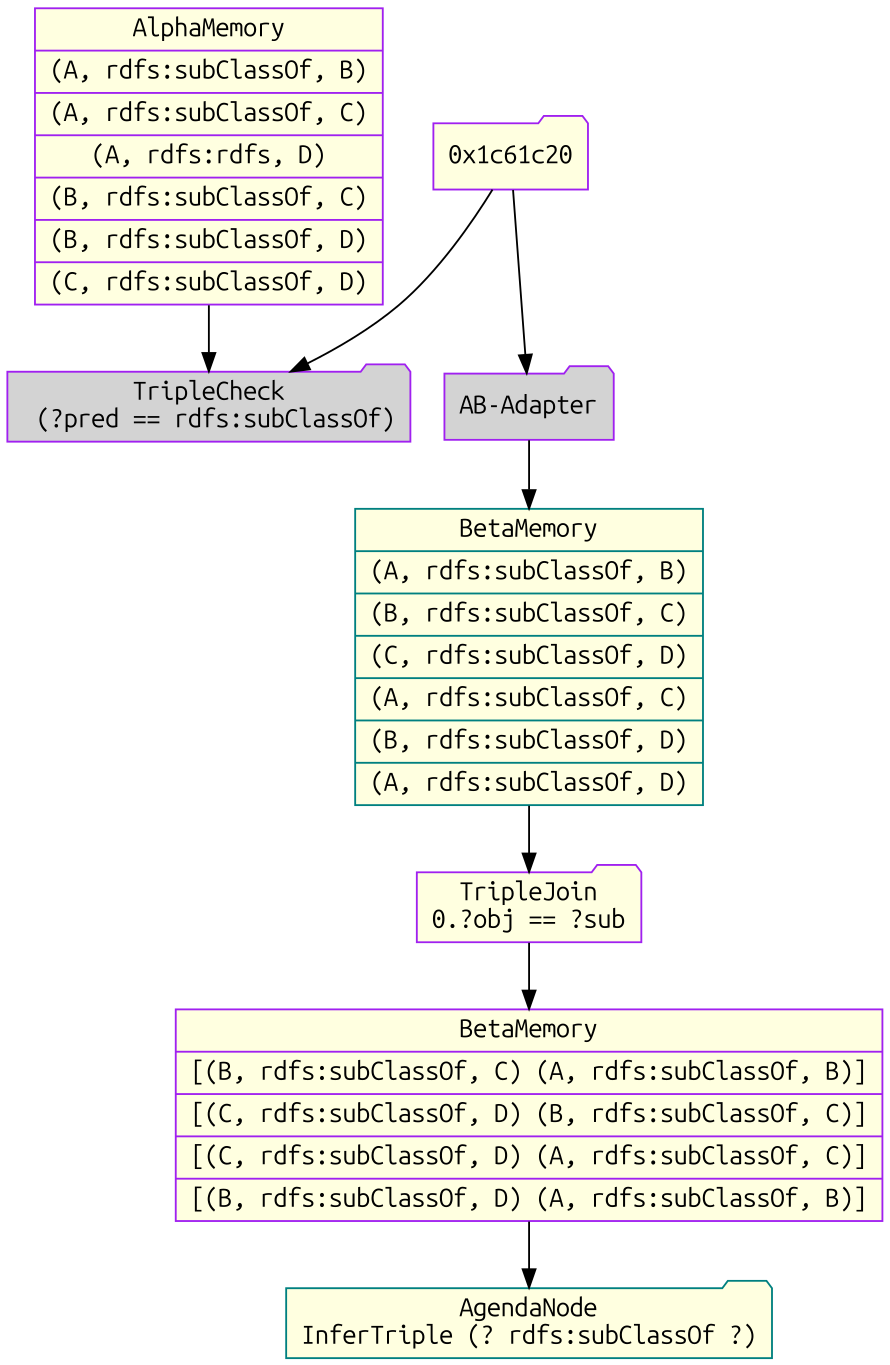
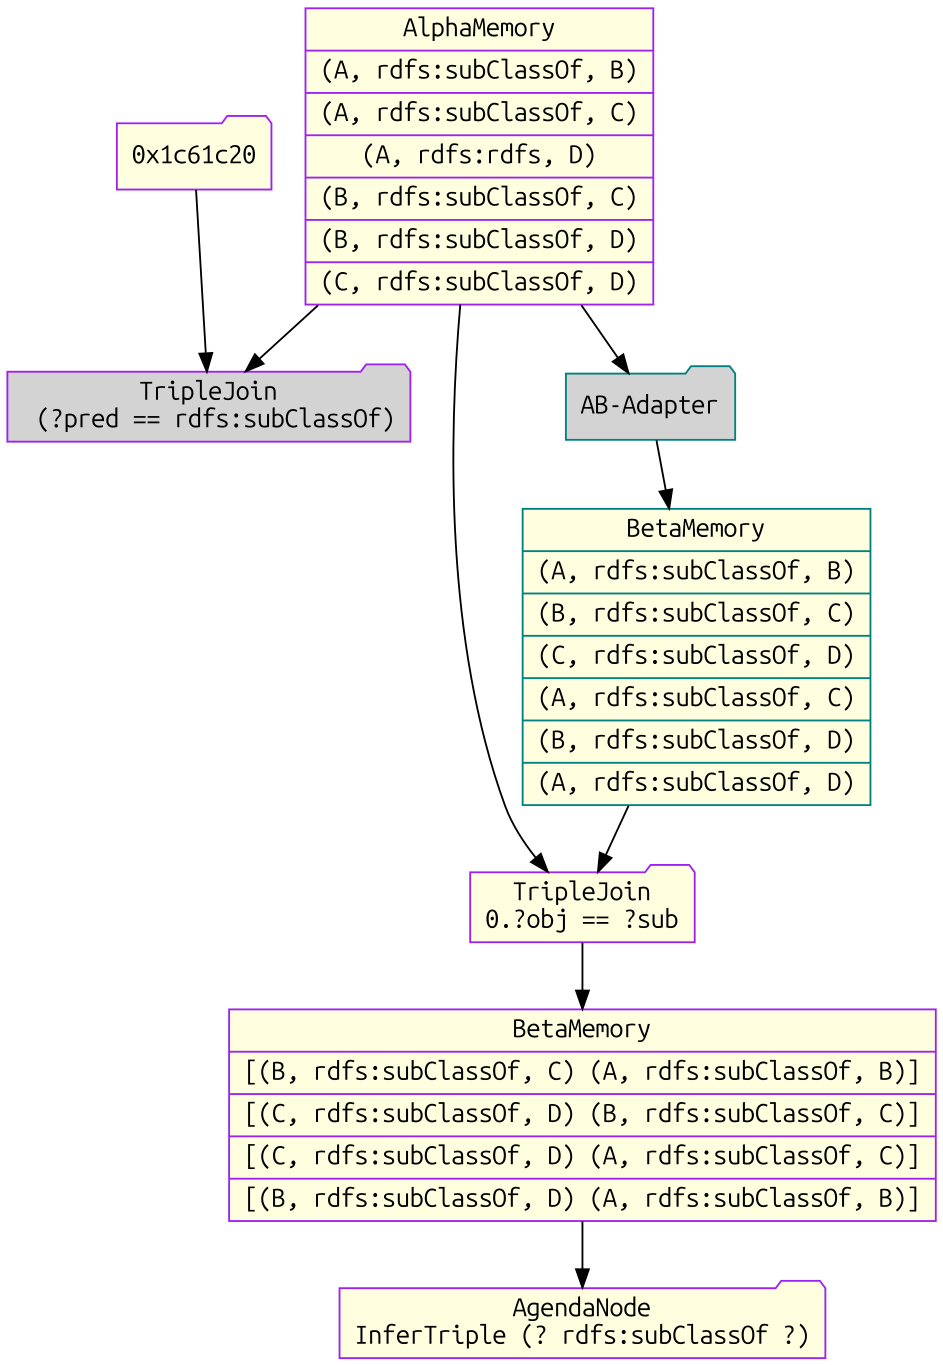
edge "0x1c61c20" -> "AB-Adapter": now "AlphaMemory" -> "AB-Adapter"
node "TripleCheck (?pred == rdfs:subClassOf)": label "TripleCheck (?pred == rdfs:subClassOf)" -> "TripleJoin (?pred == rdfs:subClassOf)"
node "AB-Adapter": color purple -> teal
edge "AlphaMemory" -> "TripleJoin 0.?obj == ?sub": added
node "AgendaNode InferTriple (? rdfs:subClassOf ?)": color teal -> purple
